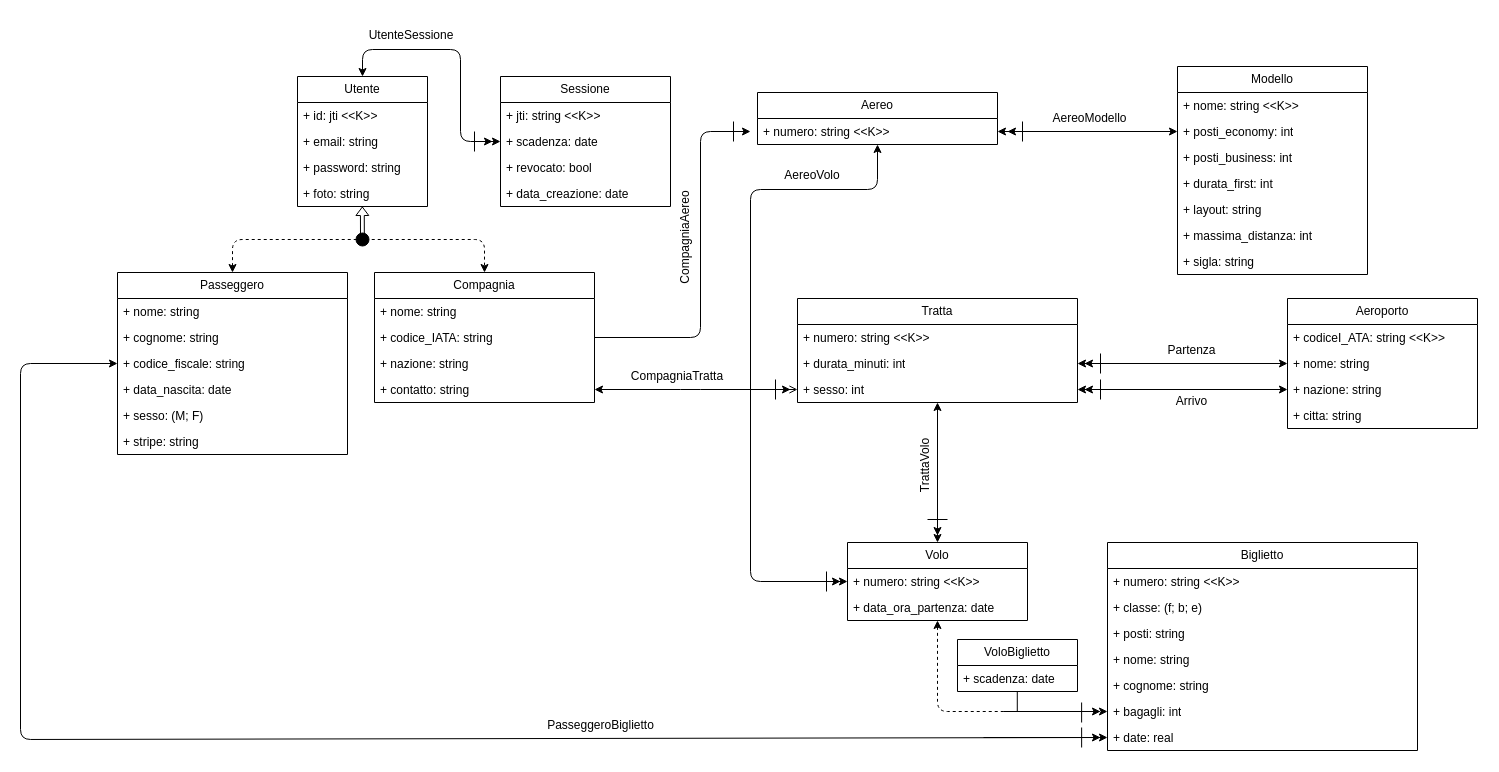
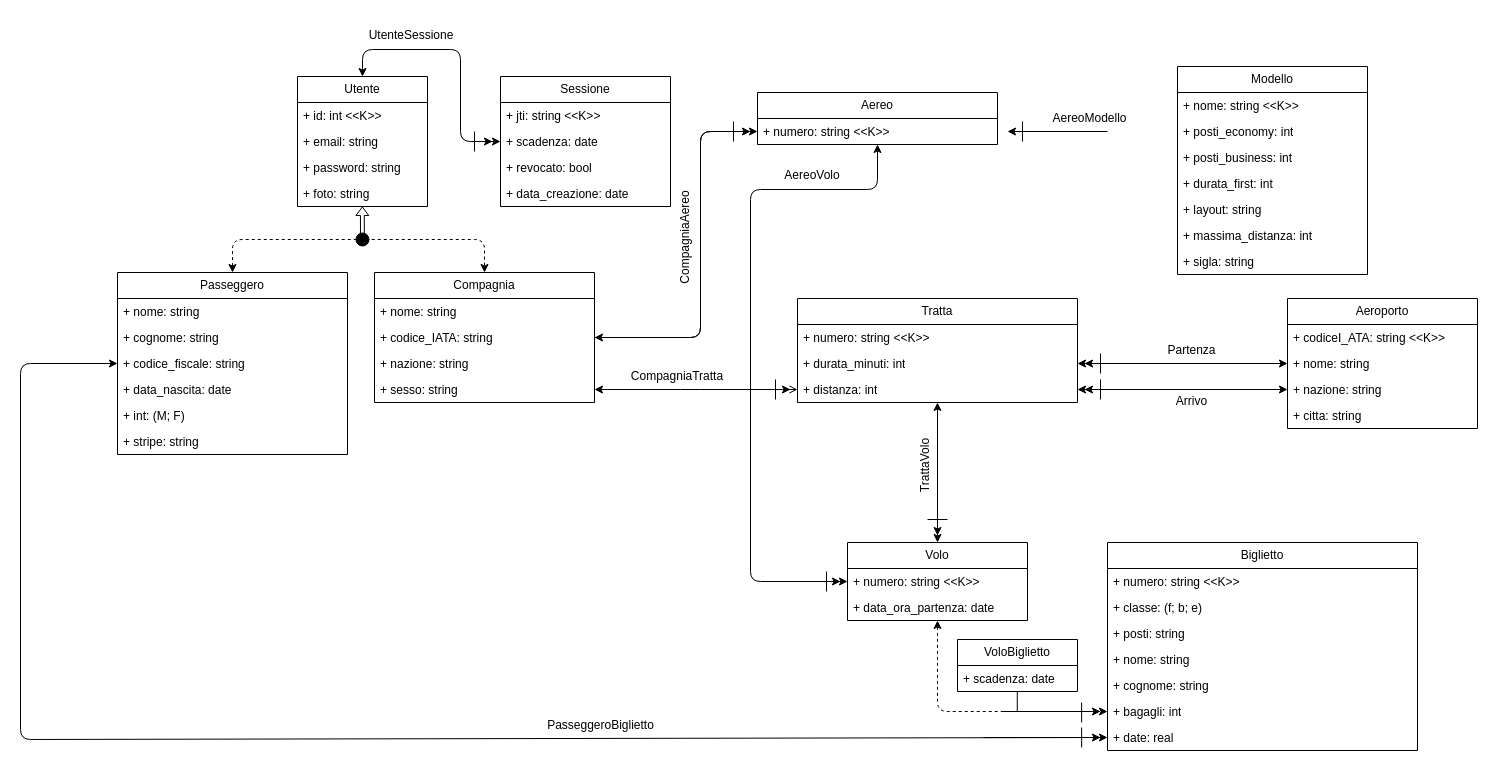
node "+ id: jti <<K>>": label "+ id: jti <<K>>" -> "+ id: int <<K>>"
edge "Aereo" -- "+ codice_IATA: string": added
edge "Aereo" -- "+ posti_economy: int": removed
node "+ contatto: string": label "+ contatto: string" -> "+ sesso: string"
node "+ sesso: int": label "+ sesso: int" -> "+ distanza: int"
node "+ sesso: (M; F)": label "+ sesso: (M; F)" -> "+ int: (M; F)"
